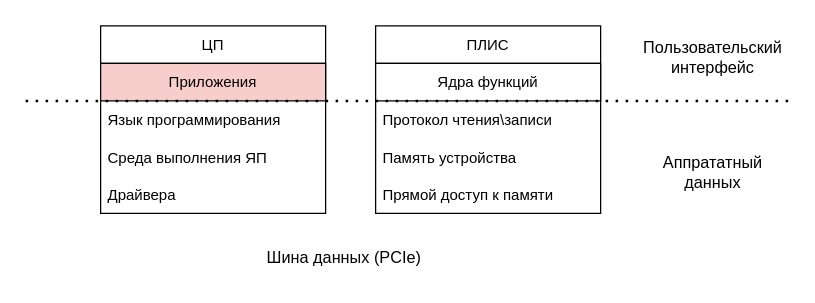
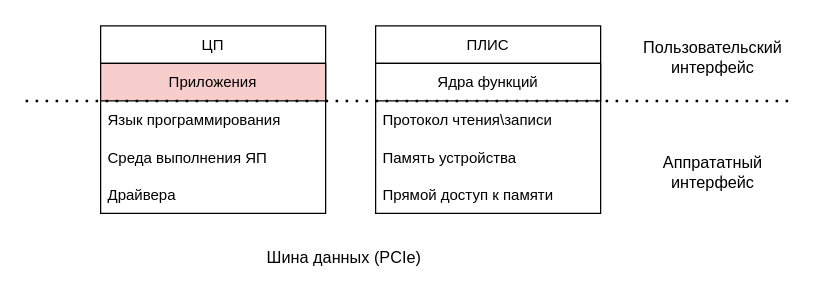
node "Аппрататный данных": label "Аппрататный данных" -> "Аппрататный интерфейс"
